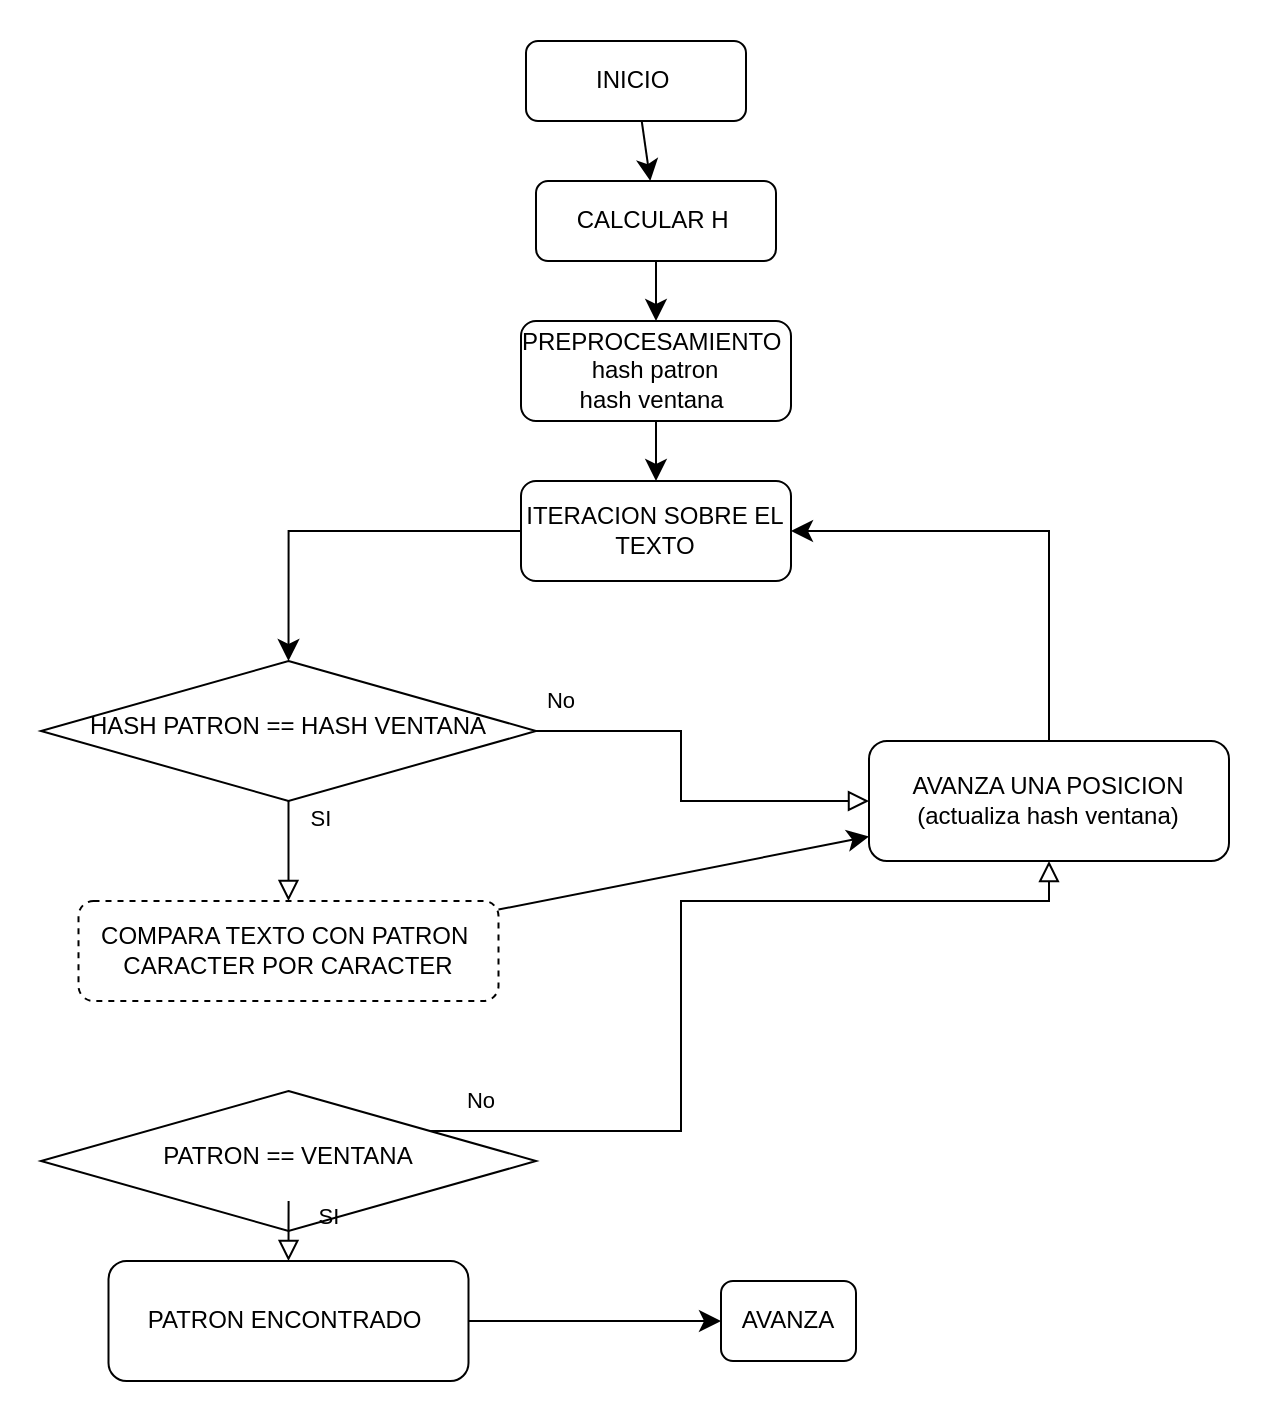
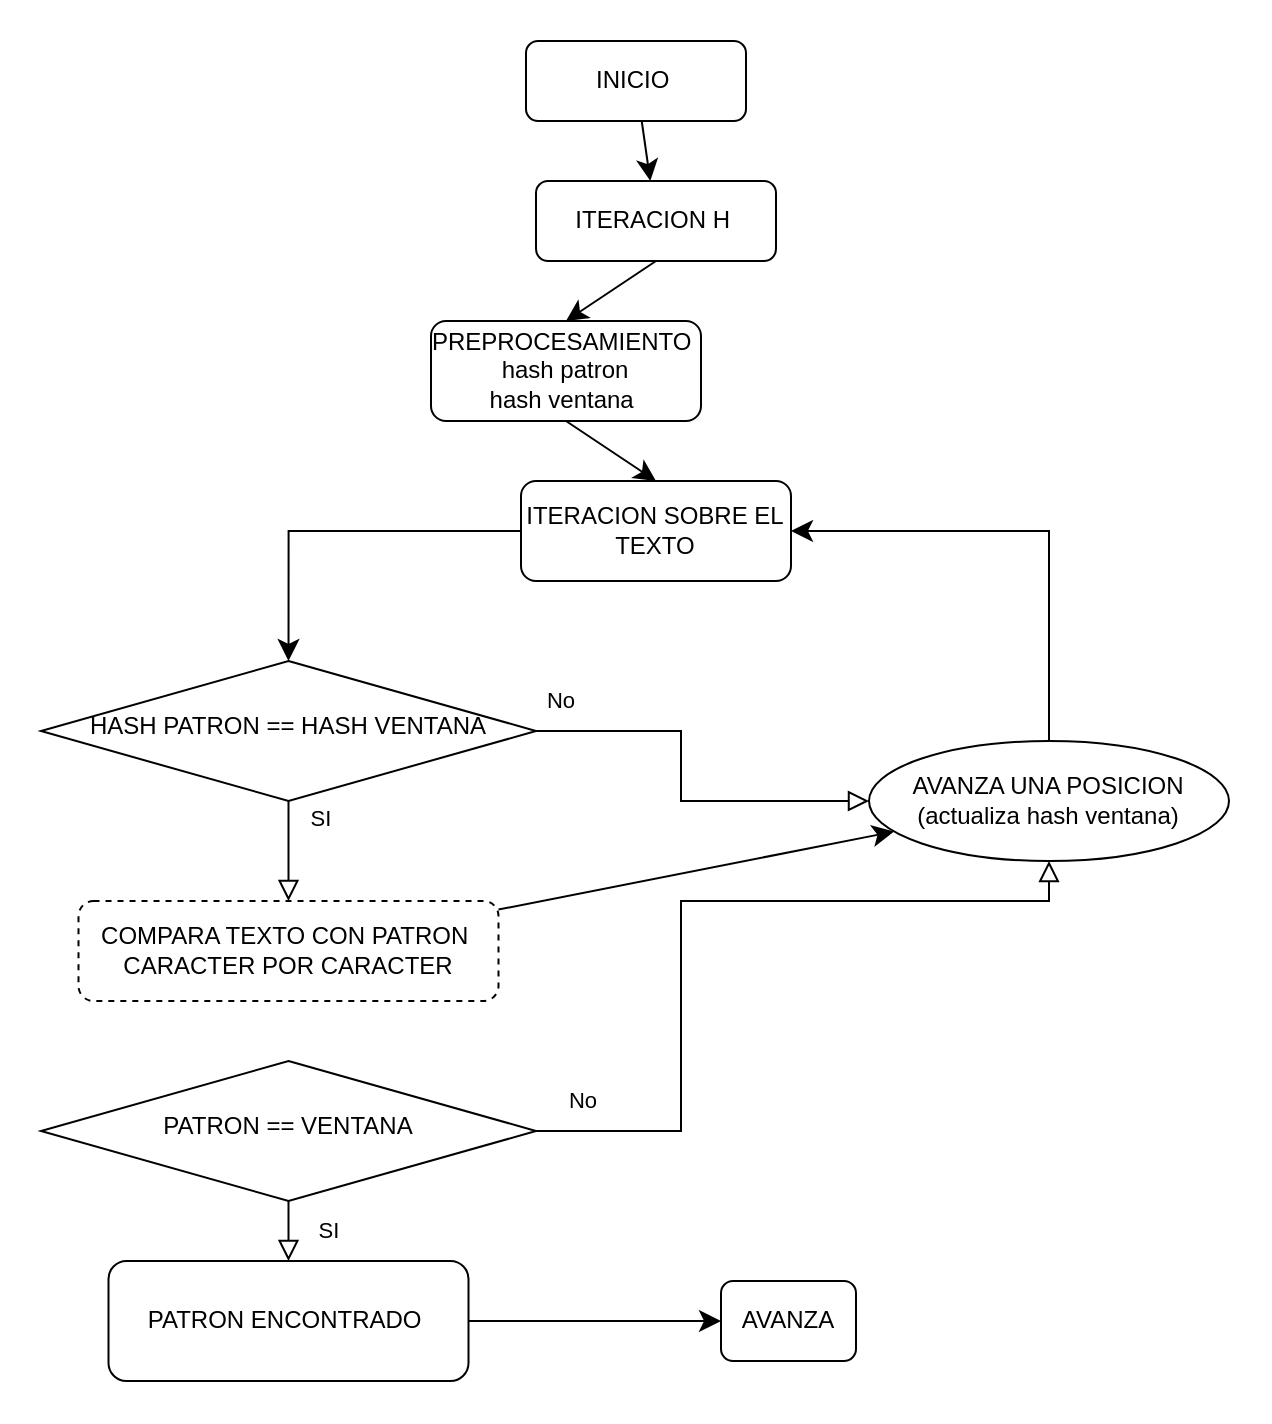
node "CALCULAR H": label "CALCULAR H" -> "ITERACION H"
node "PREPROCESAMIENTO hash patron hash ventana": moved (656, 371) -> (566, 371)
node "AVANZA UNA POSICION (actualiza hash ventana)": shape rounded rectangle -> ellipse
node "PATRON == VENTANA": moved (289, 1161) -> (289, 1131)
